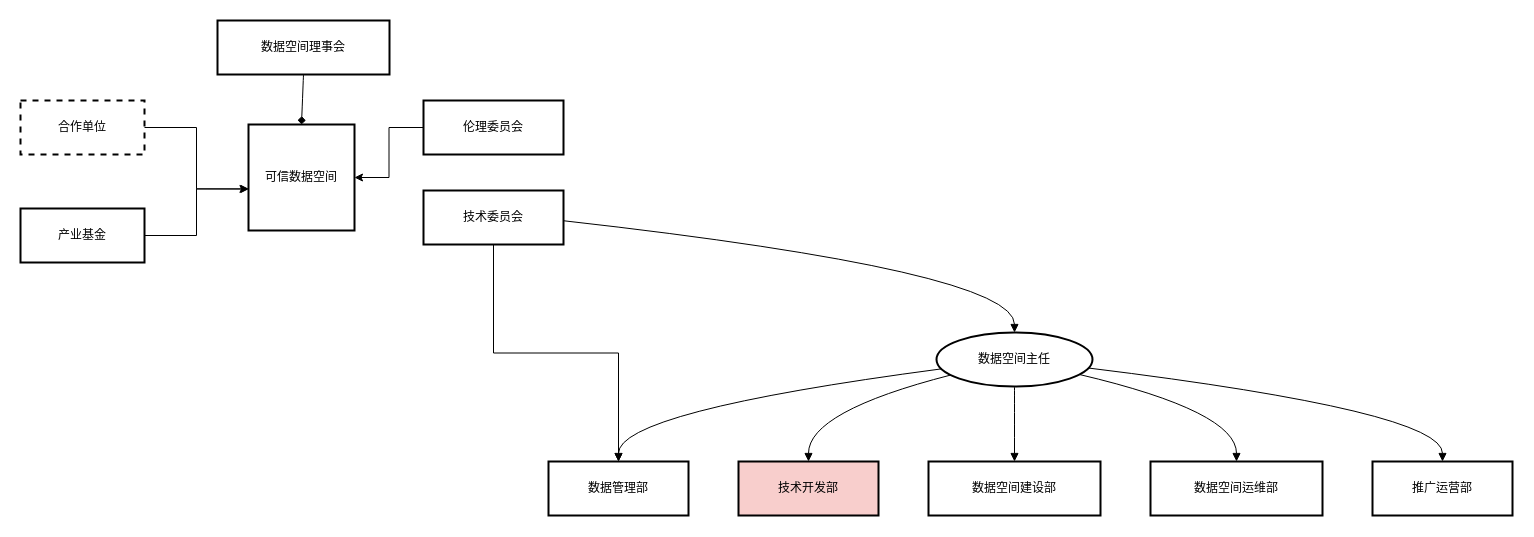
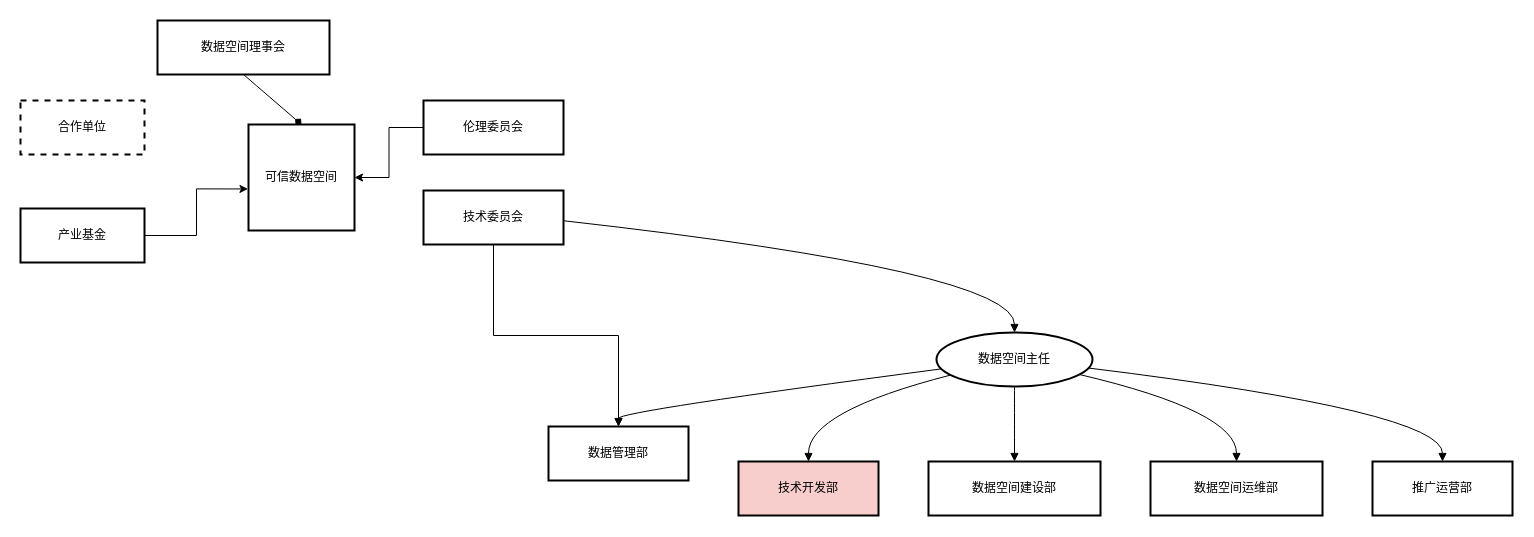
node "数据空间理事会": moved (304, 48) -> (244, 48)
edge "合作单位" -> "可信数据空间": removed
node "数据管理部": moved (619, 489) -> (619, 454)
